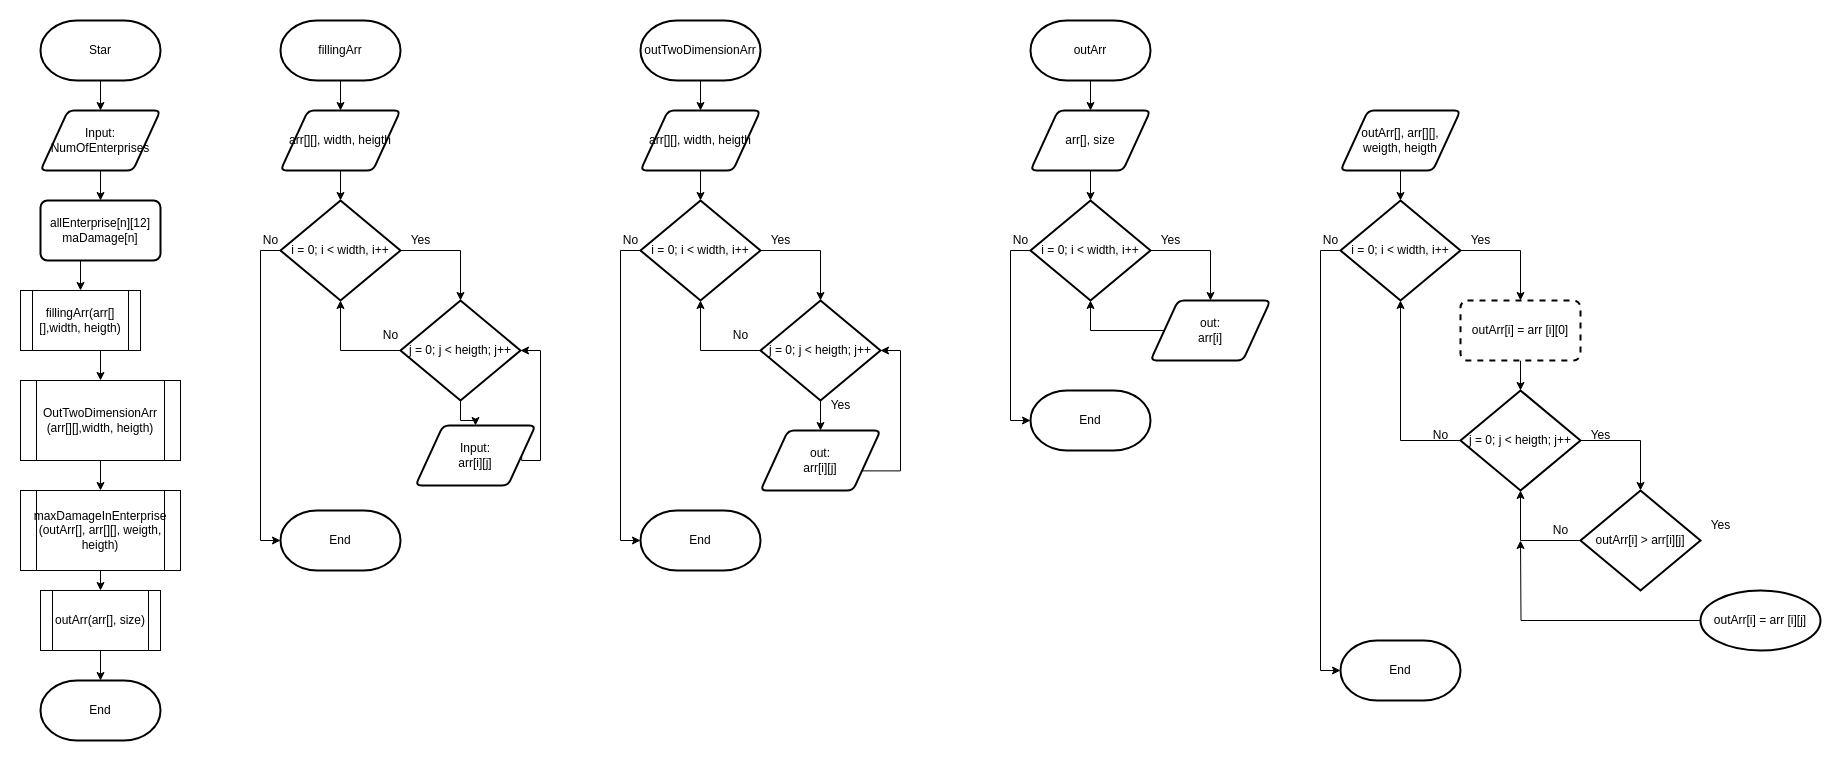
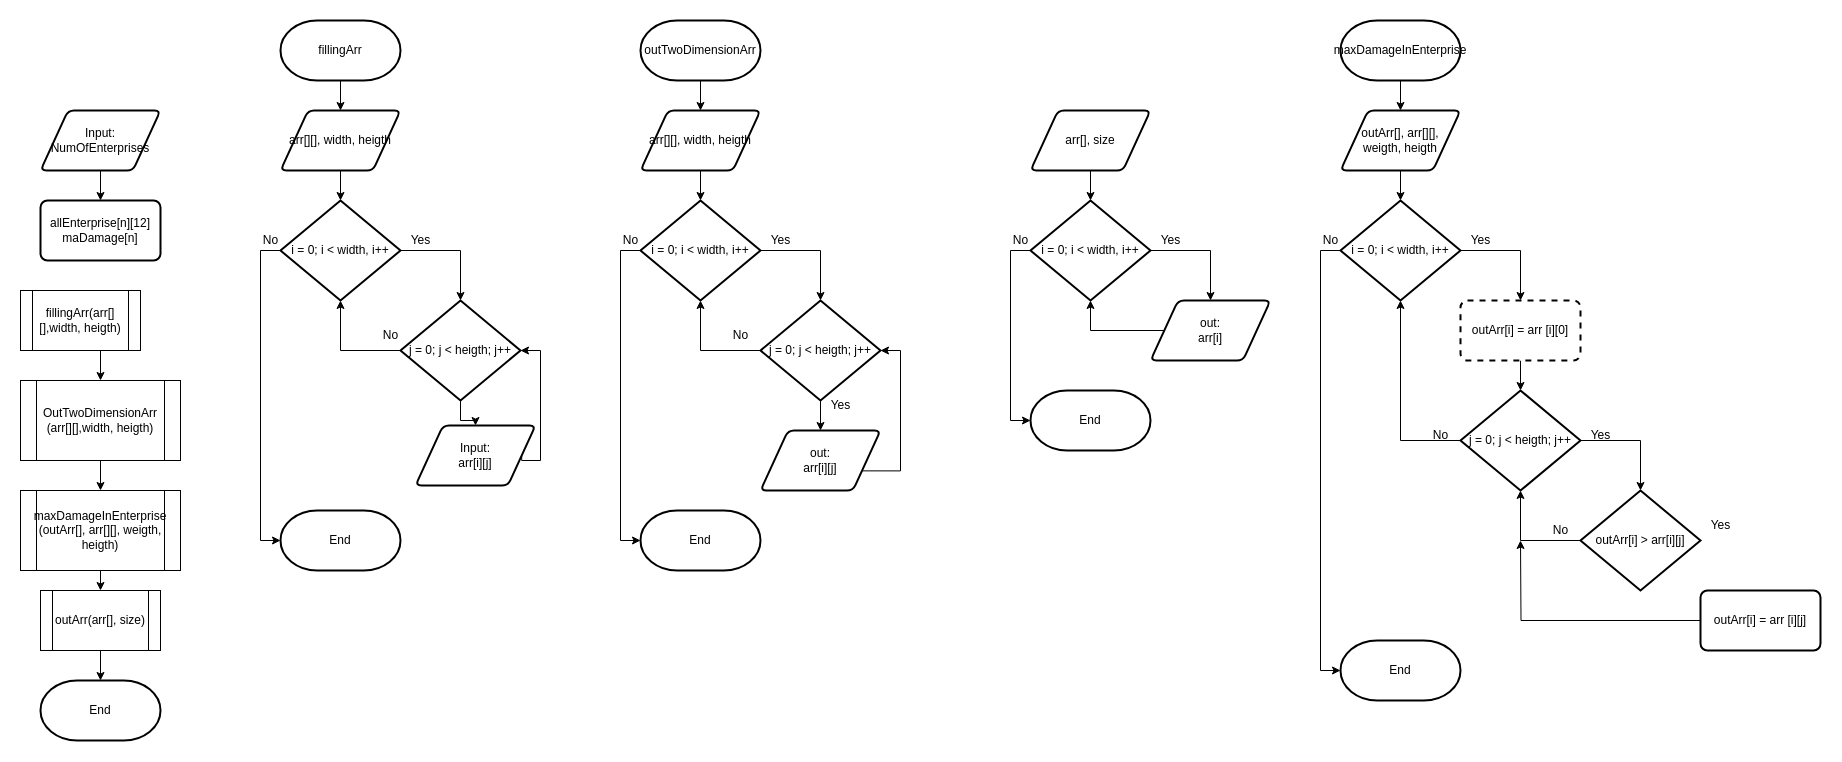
node "Star": removed
node "outArr": removed
node "maxDamageInEnterprise": added
edge "Star" -> "Input: NumOfEnterprises": removed
edge "outArr" -> "arr[], size": removed
edge "maxDamageInEnterprise" -> "outArr[], arr[][], weigth, heigth": added
edge "allEnterprise[n][12] maDamage[n]" -> "fillingArr(arr[][],width, heigth)": removed
node "outArr[i] = arr [i][j]": shape ellipse -> rounded rectangle
